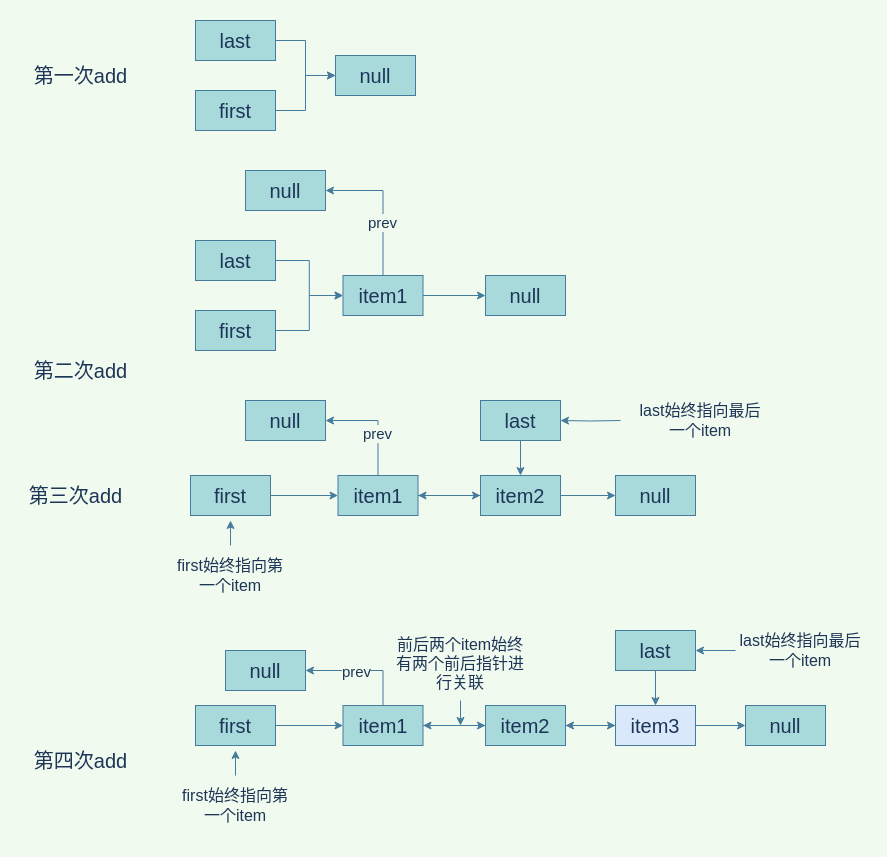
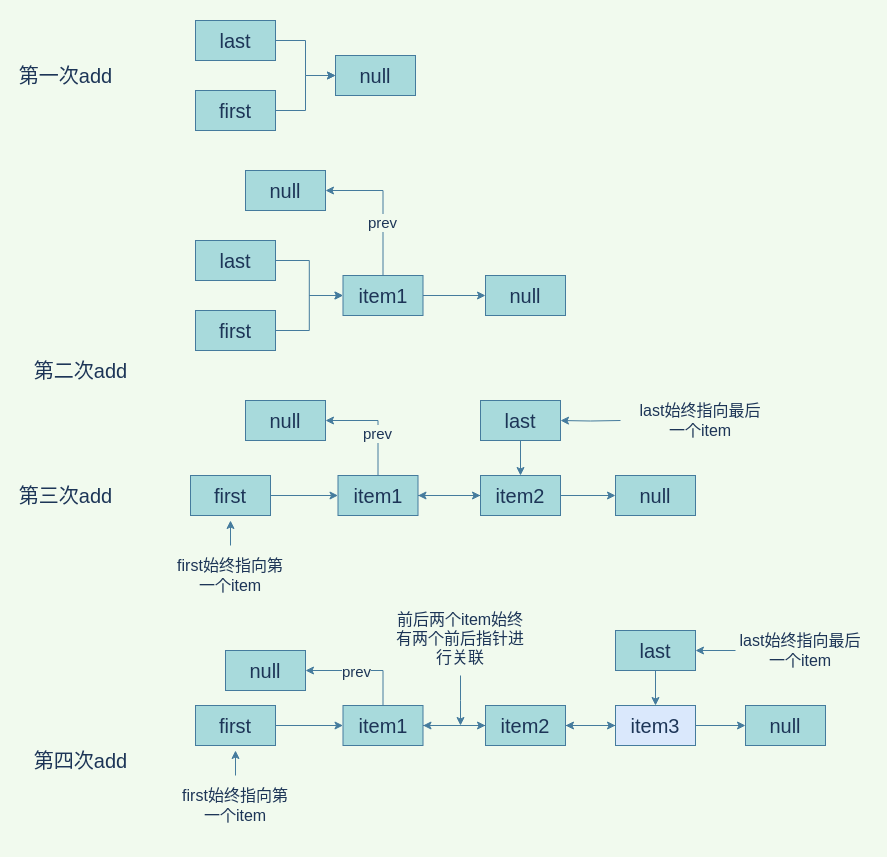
node "第一次add": moved (81, 76) -> (66, 76)
node "第三次add": moved (76, 496) -> (66, 496)
node "前后两个item始终有两个前后指针进行关联": moved (461, 663) -> (461, 638)
